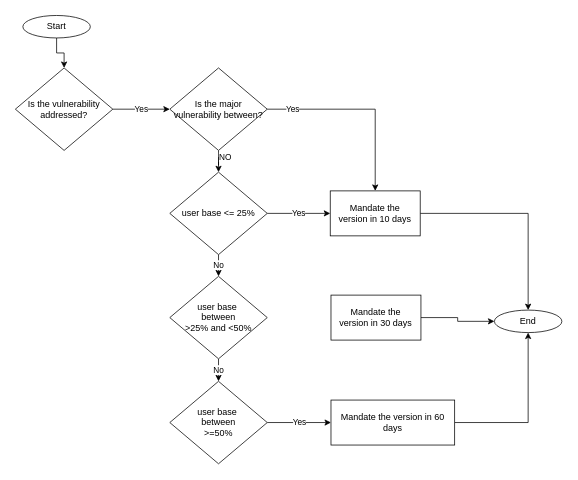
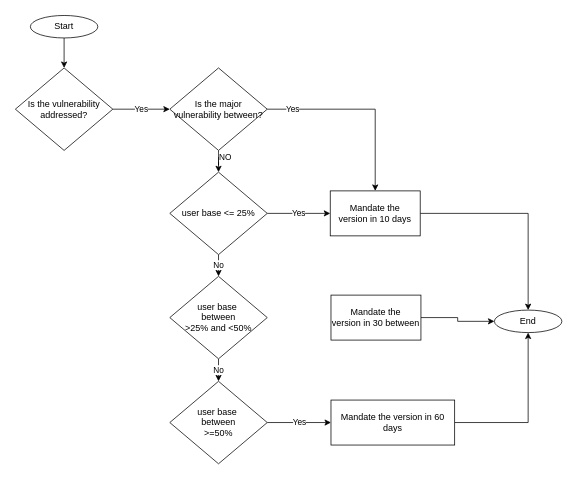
node "Start": moved (57, 27) -> (64, 27)
node "Mandate the version in 30 days": label "Mandate the version in 30 days" -> "Mandate the version in 30 between"
